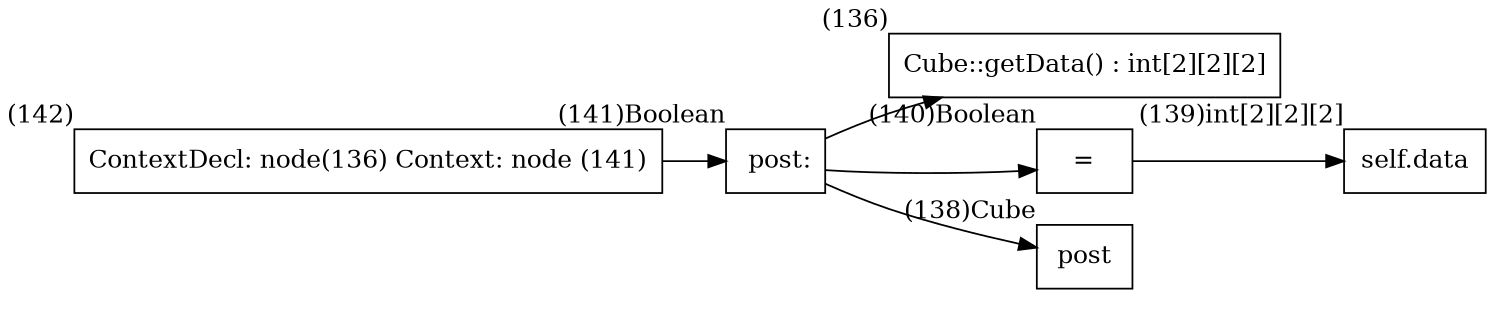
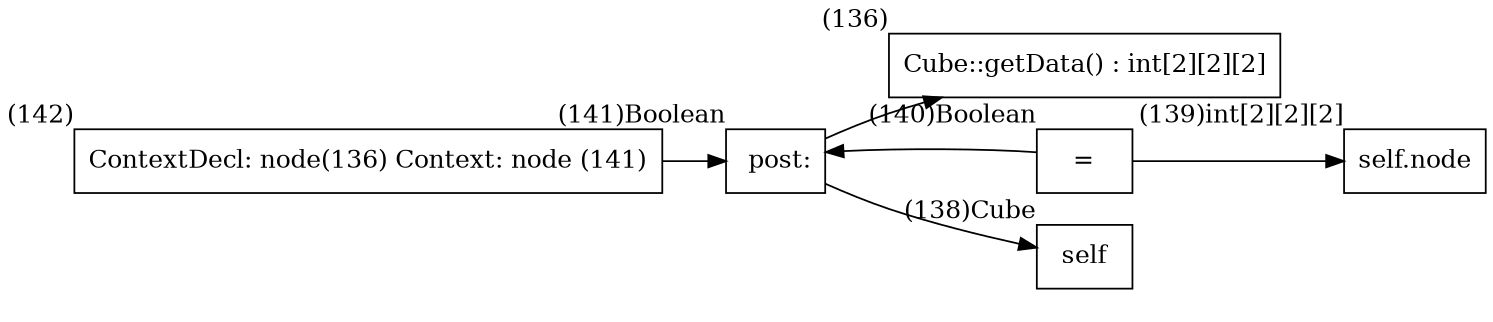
node "self.data (139)int[2][2][2]": label "self.data (139)int[2][2][2]" -> "self.node (139)int[2][2][2]"
edge "post: (141)Boolean" -> "= (140)Boolean": reversed
node "post (138)Cube": label "post (138)Cube" -> "self (138)Cube"
